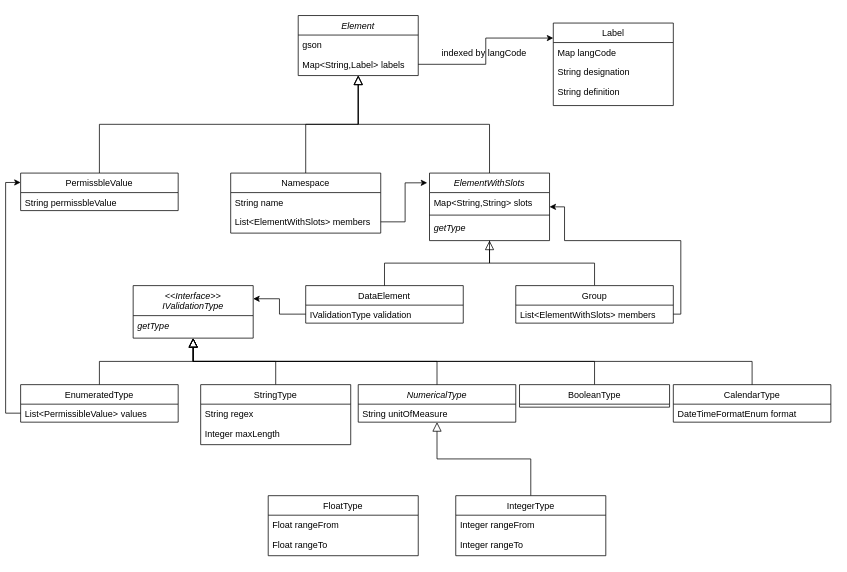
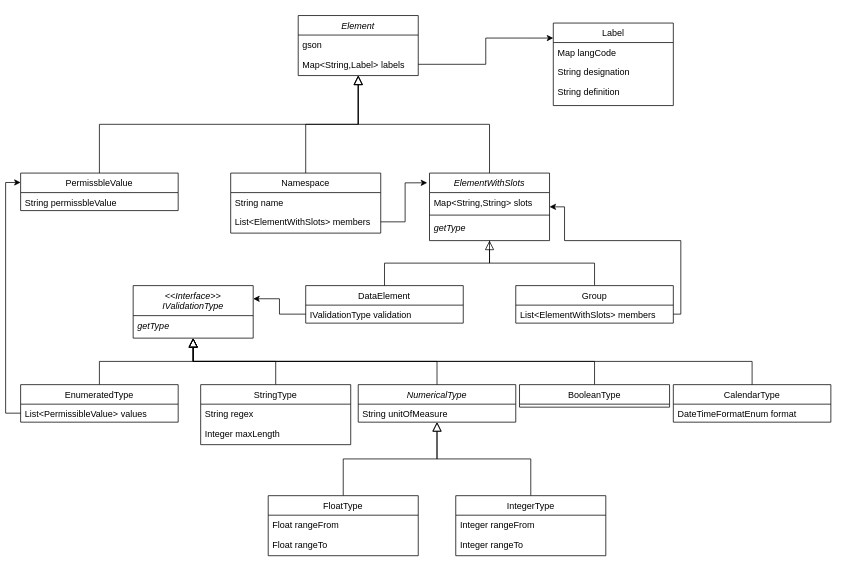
node "indexed by langCode": removed
edge "FloatType" -> "NumericalType": added
